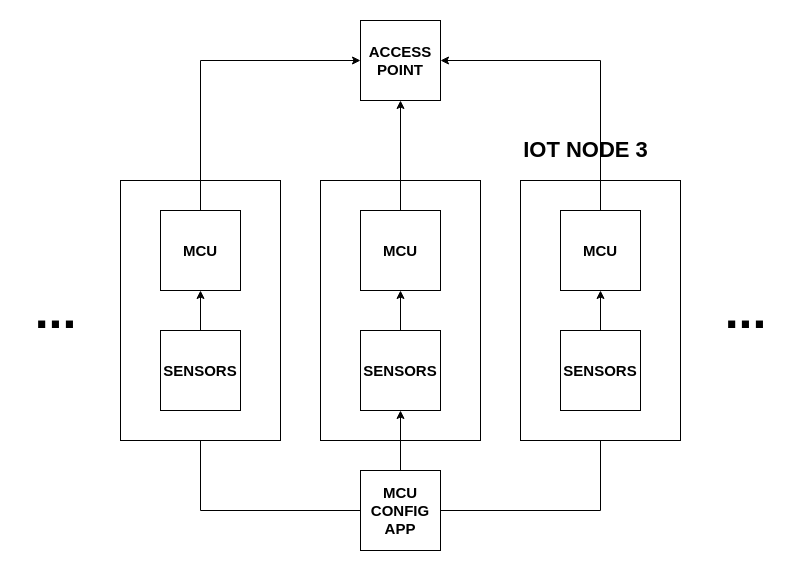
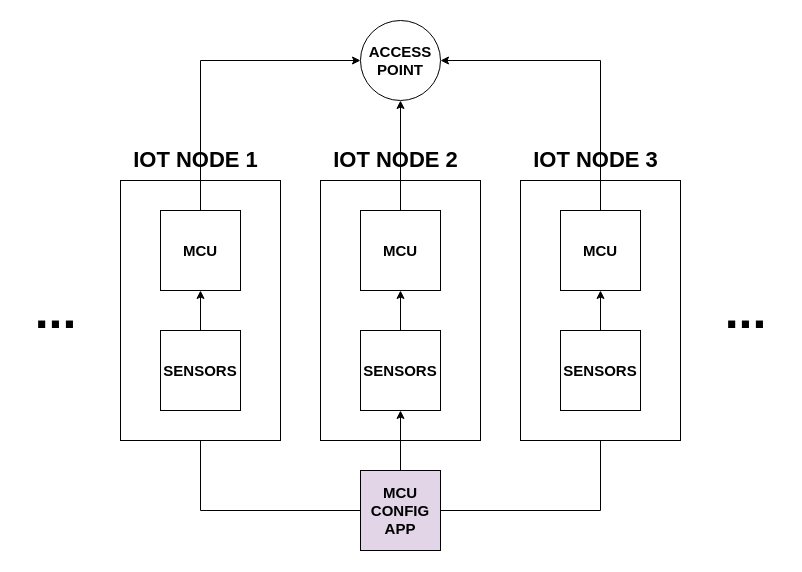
node "ACCESS POINT": shape rectangle -> ellipse
node "IOT NODE 3": moved (586, 151) -> (596, 161)
node "IOT NODE 1": added
node "IOT NODE 2": added
node "MCU CONFIG APP": fillcolor #ffffff -> #e1d5e7
